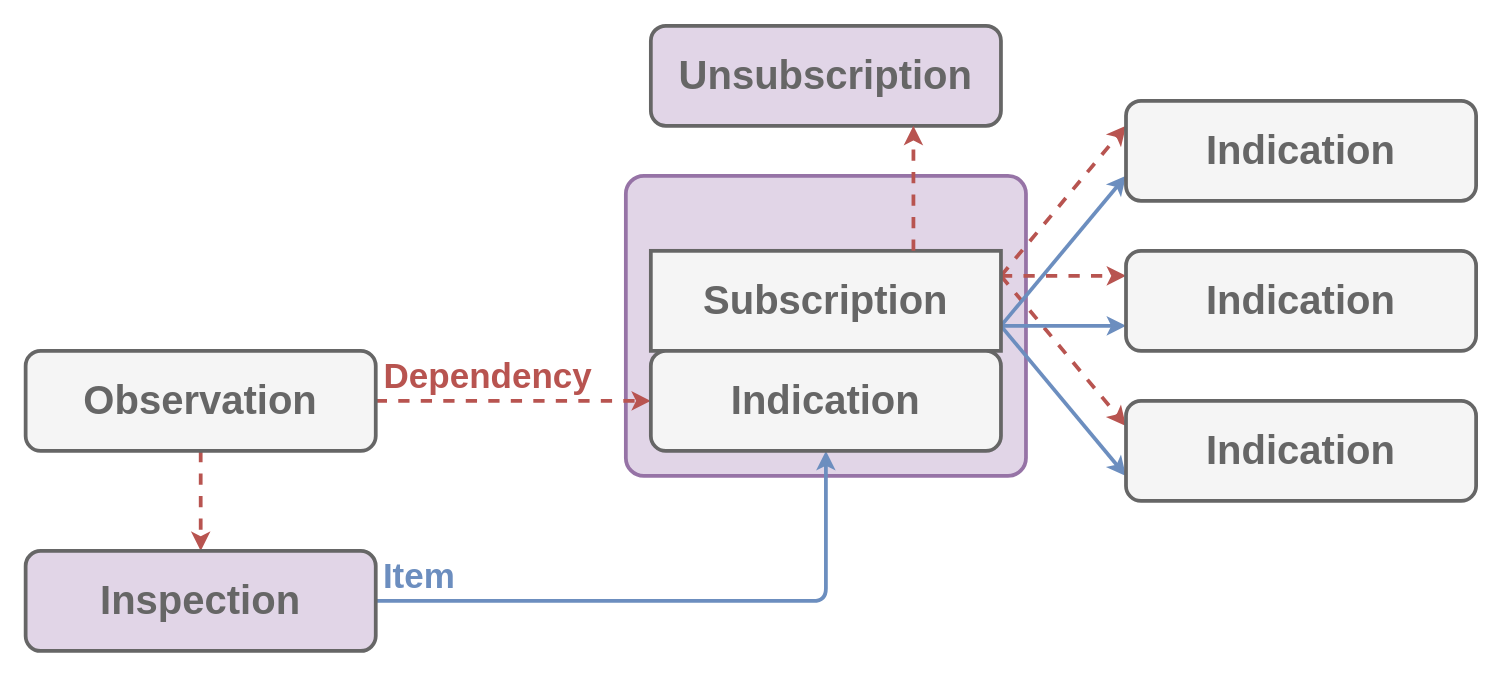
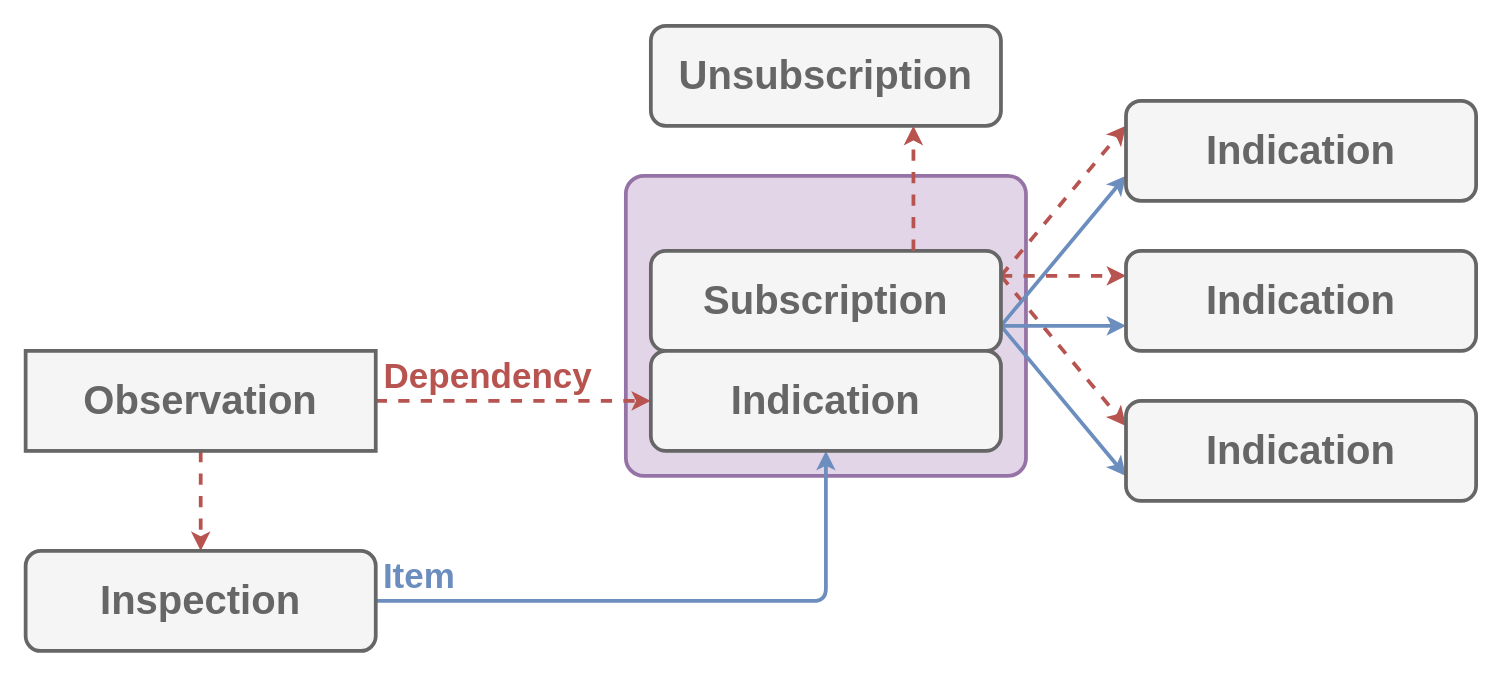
node "Unsubscription": fillcolor #e1d5e7 -> #f5f5f5
node "Subscription": shape rectangle -> rounded rectangle
node "Observation": shape rounded rectangle -> rectangle
node "Inspection": fillcolor #e1d5e7 -> #f5f5f5
